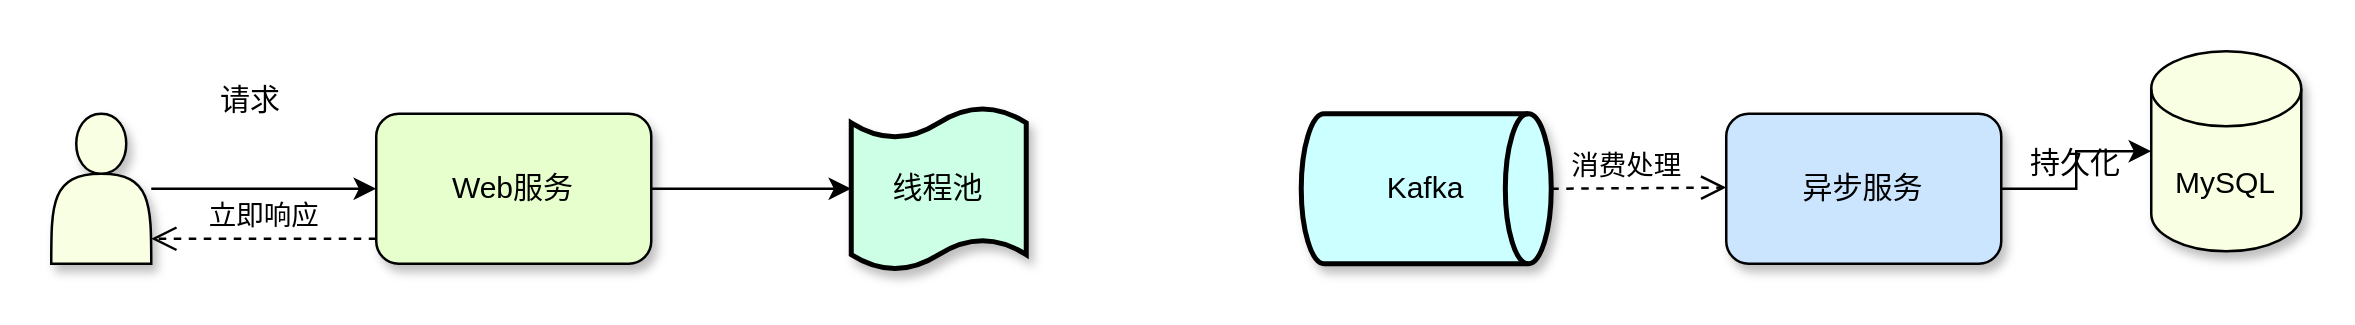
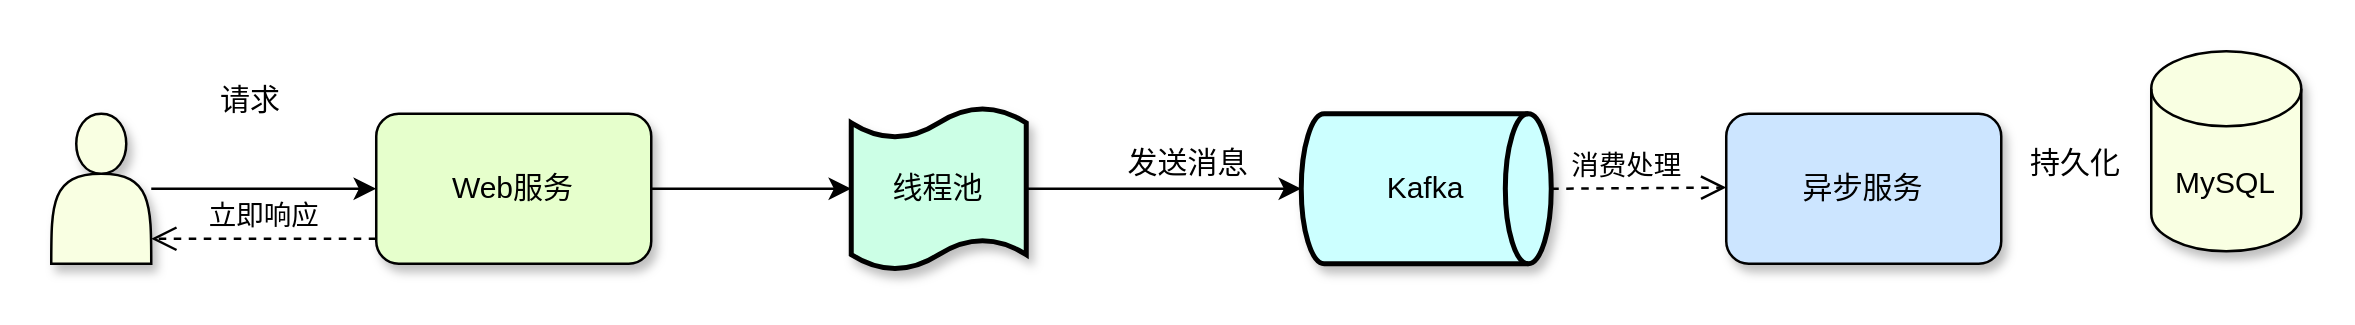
node "发送消息": added
edge "异步服务" -> "MySQL": removed
edge "线程池" -> "Kafka": added
